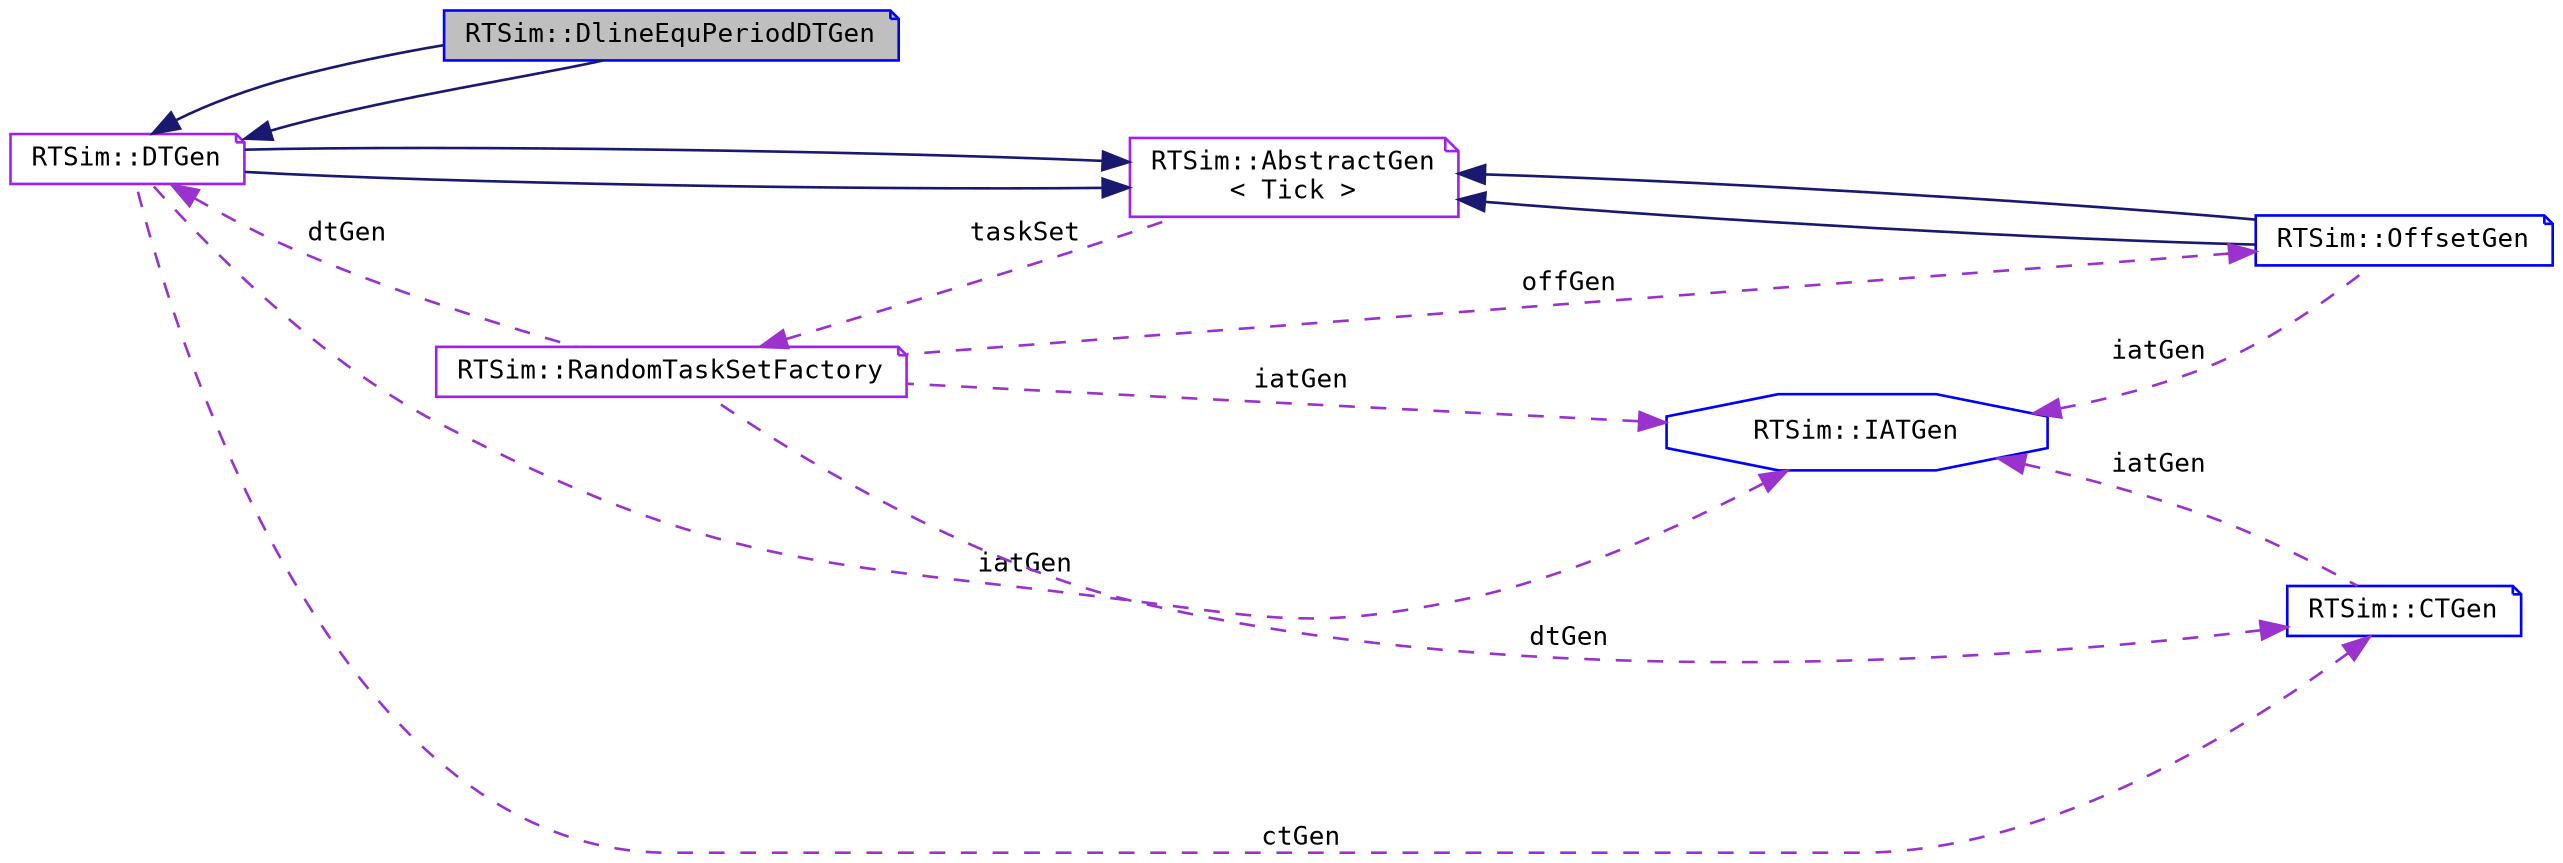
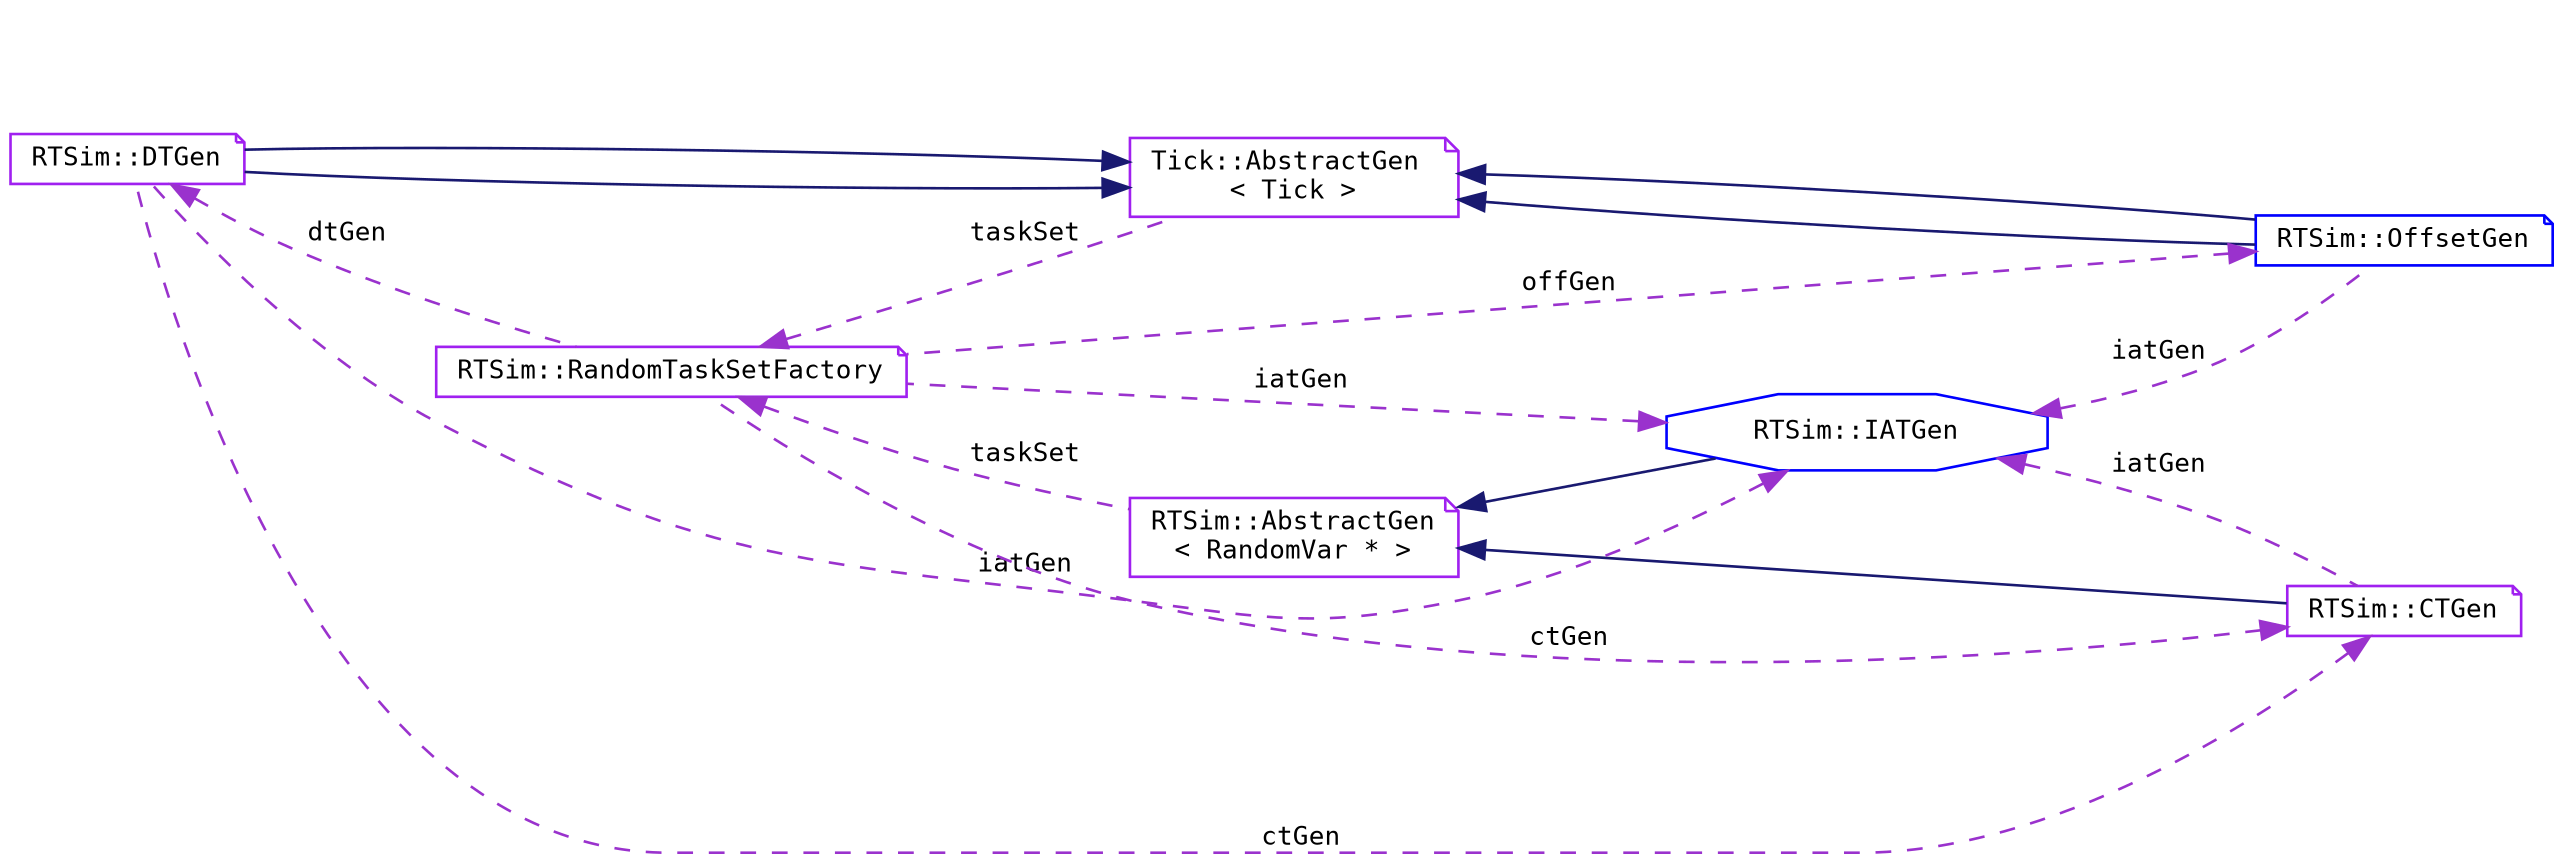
node "RTSim::DlineEquPeriodDTGen": removed
node "RTSim::AbstractGen < Tick >": label "RTSim::AbstractGen < Tick >" -> "Tick::AbstractGen < Tick >"
node "RTSim::AbstractGen < RandomVar * >": added
node "RTSim::CTGen": color blue -> purple
edge "RTSim::RandomTaskSetFactory" -> "RTSim::CTGen": label " dtGen" -> " ctGen"
